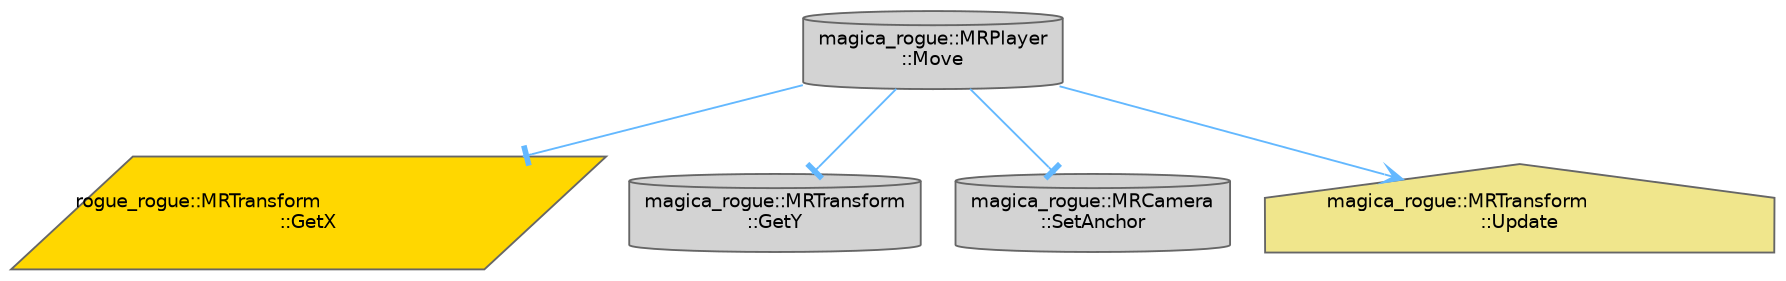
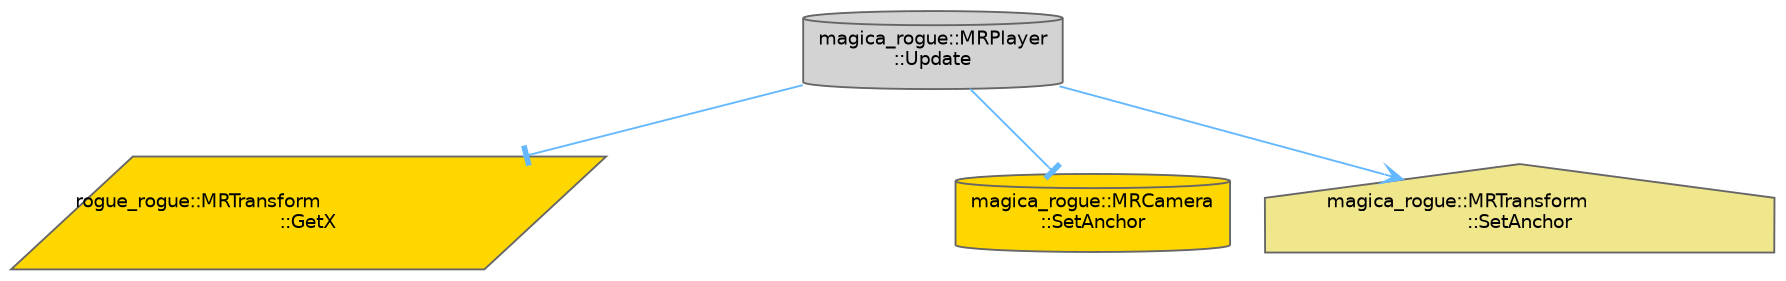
node "magica_rogue::MRPlayer ::Move": label "magica_rogue::MRPlayer ::Move" -> "magica_rogue::MRPlayer ::Update"
node "magica_rogue::MRTransform ::GetY": removed
node "magica_rogue::MRCamera ::SetAnchor": fillcolor lightgrey -> gold
node "magica_rogue::MRTransform ::Update": label "magica_rogue::MRTransform ::Update" -> "magica_rogue::MRTransform ::SetAnchor"
